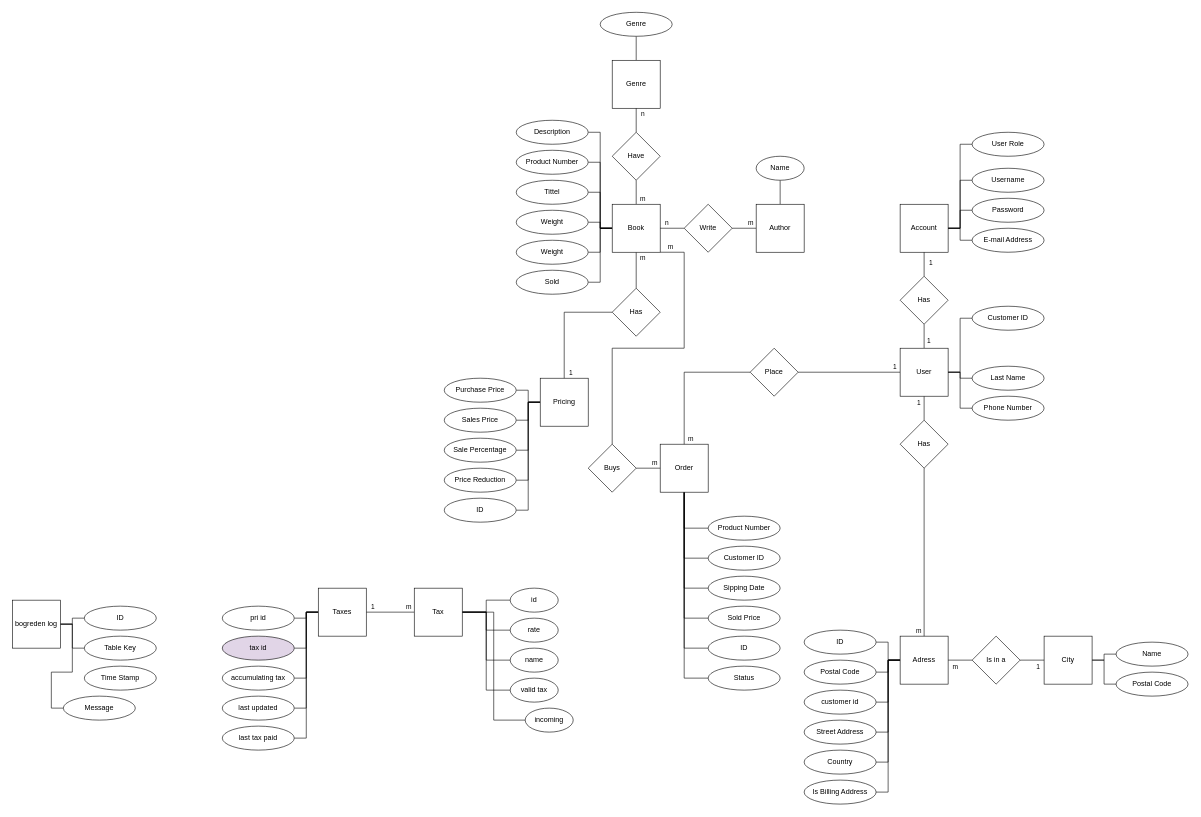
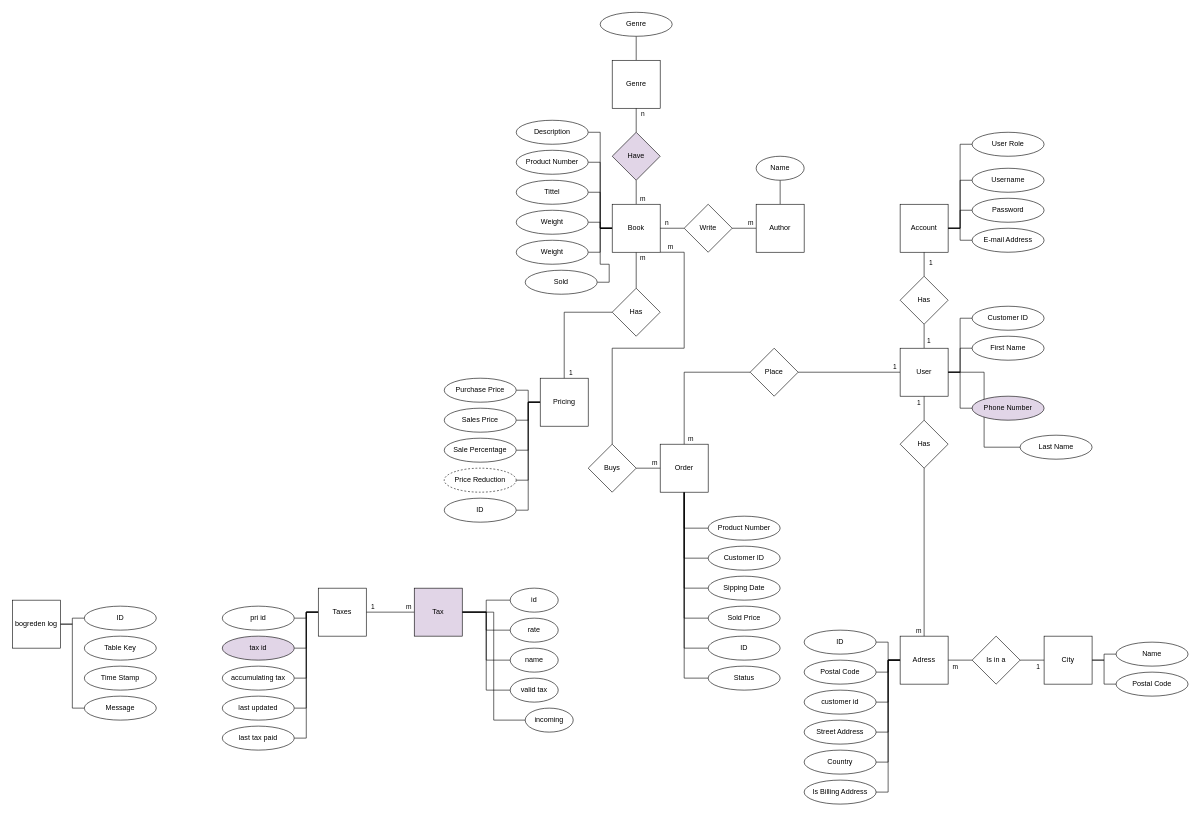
node "Have": fillcolor #ffffff -> #e1d5e7
node "Sold": moved (552, 282) -> (561, 282)
edge "First Name" -- "User": added
node "First Name": added
node "Last Name": moved (1008, 378) -> (1056, 447)
node "Phone Number": fillcolor #ffffff -> #e1d5e7
node "Price Reduction": style solid -> dashed
node "Tax": fillcolor #ffffff -> #e1d5e7
edge "bogreden log" -- "Table Key": removed
node "Message": moved (99, 708) -> (120, 708)
